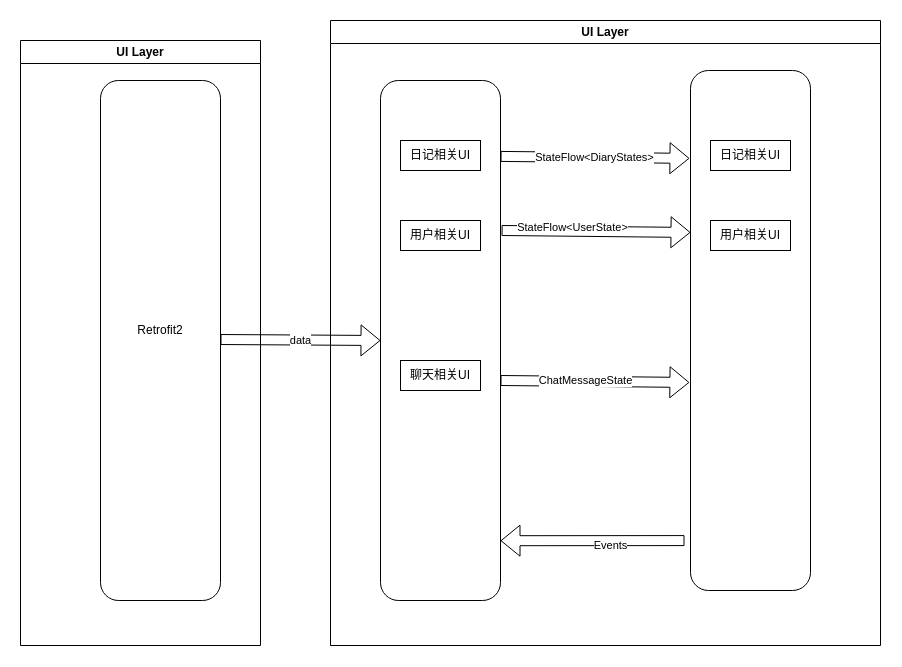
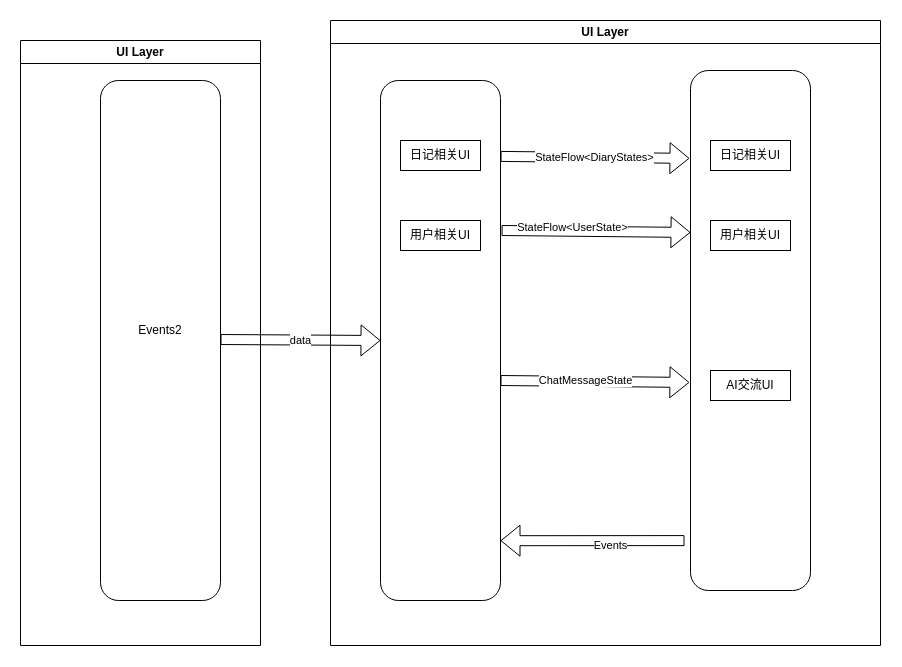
node "Retrofit2": label "Retrofit2" -> "Events2"
node "聊天相关UI": removed
node "AI交流UI": added
